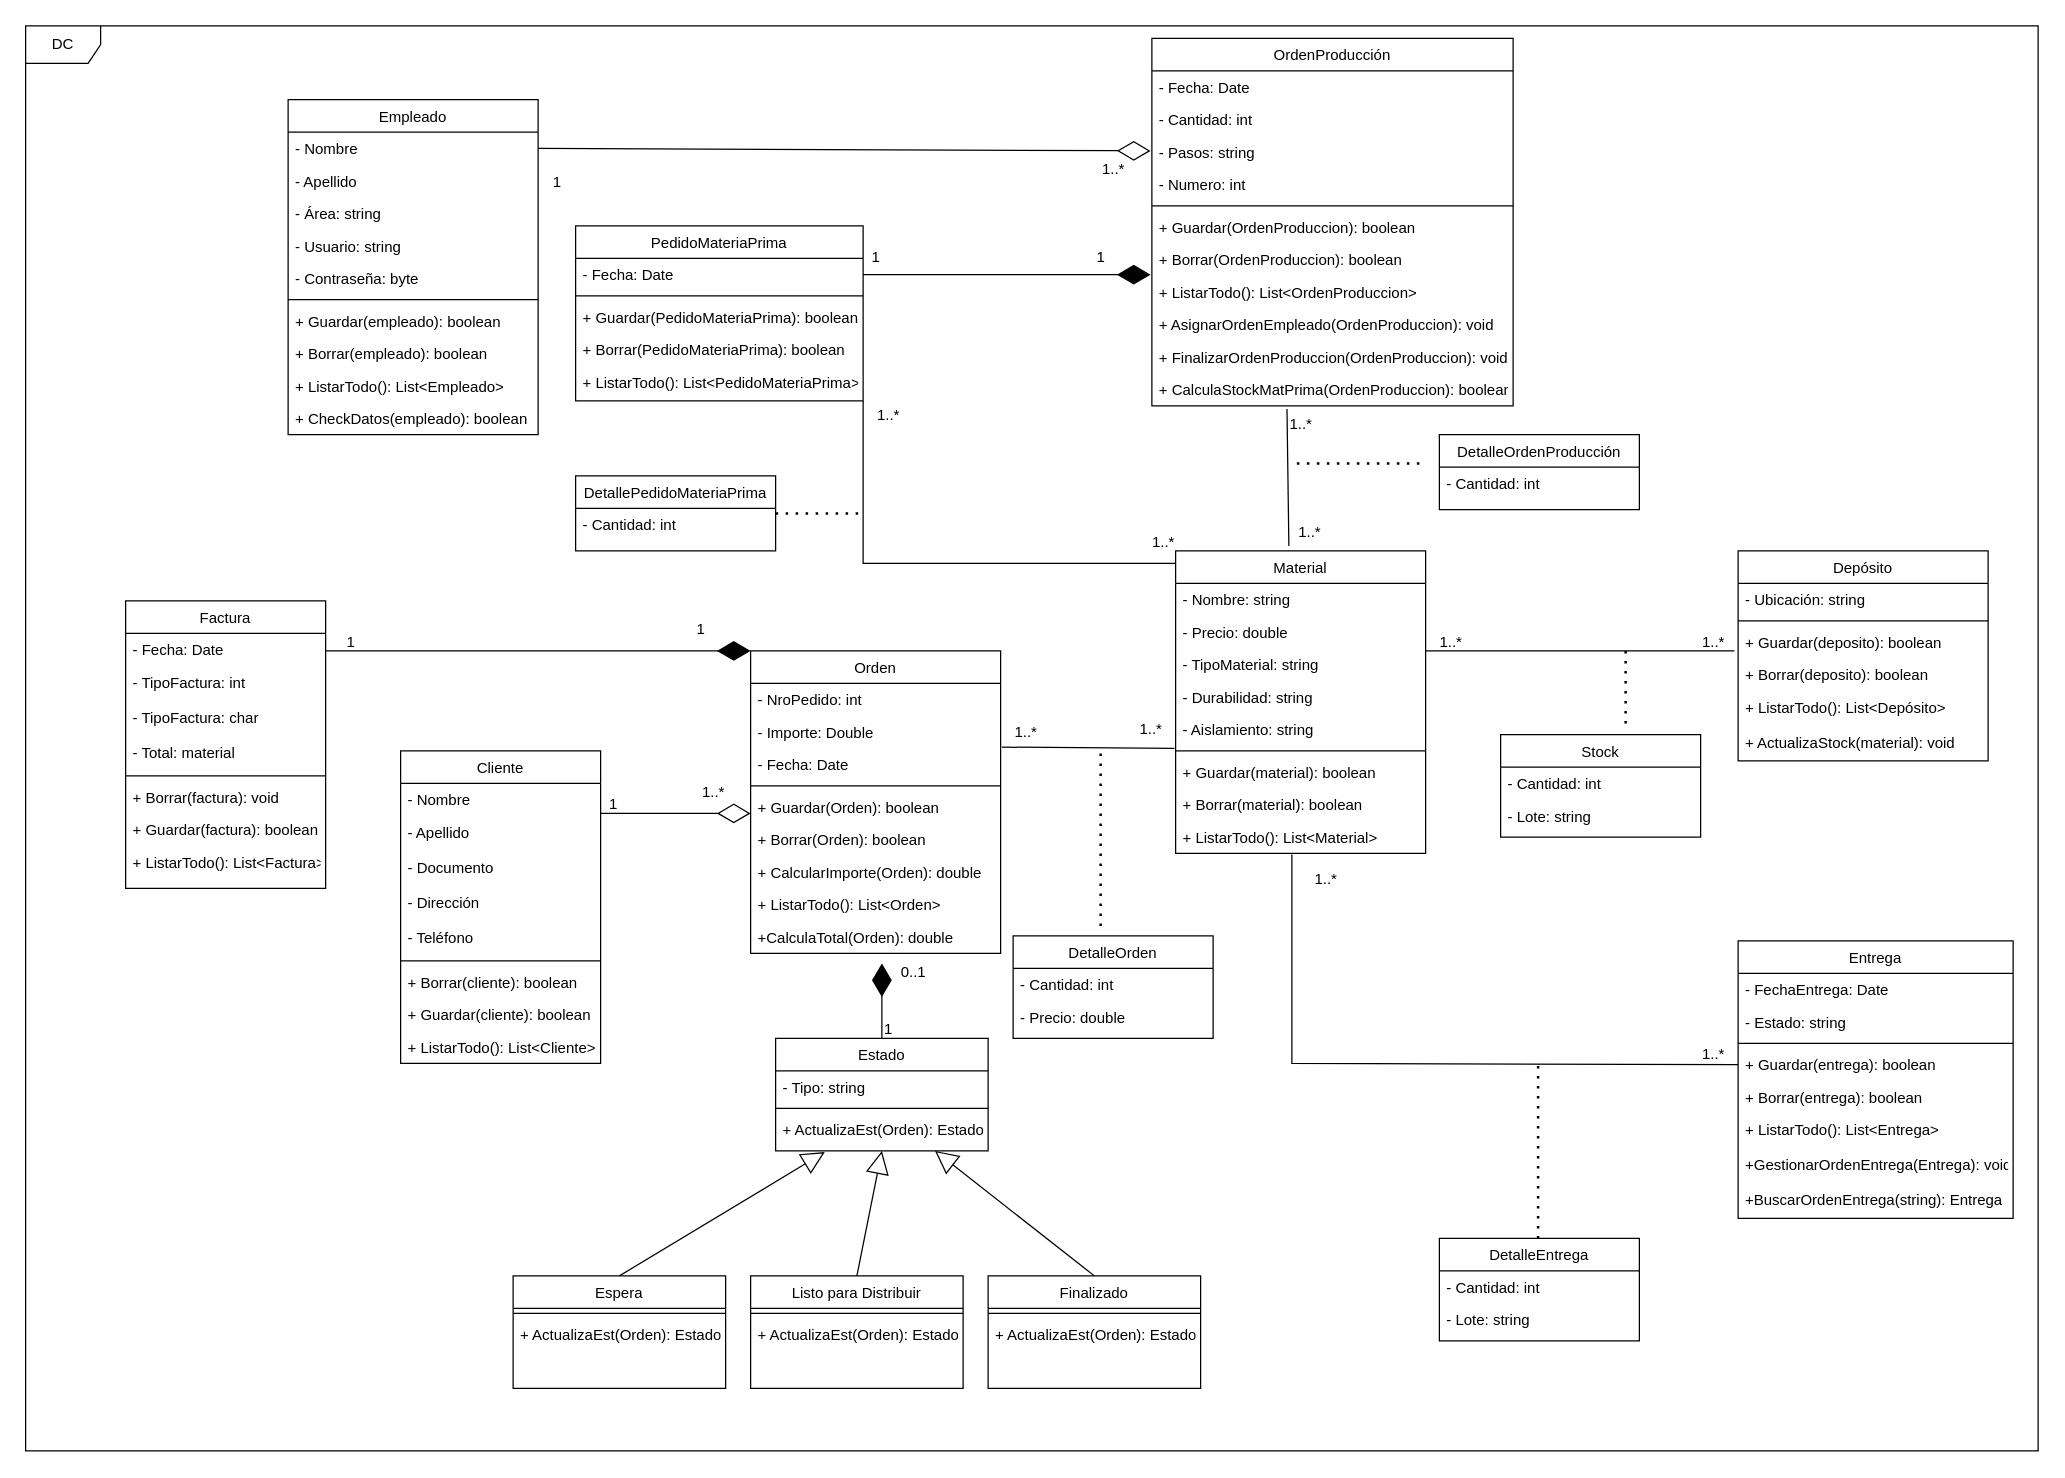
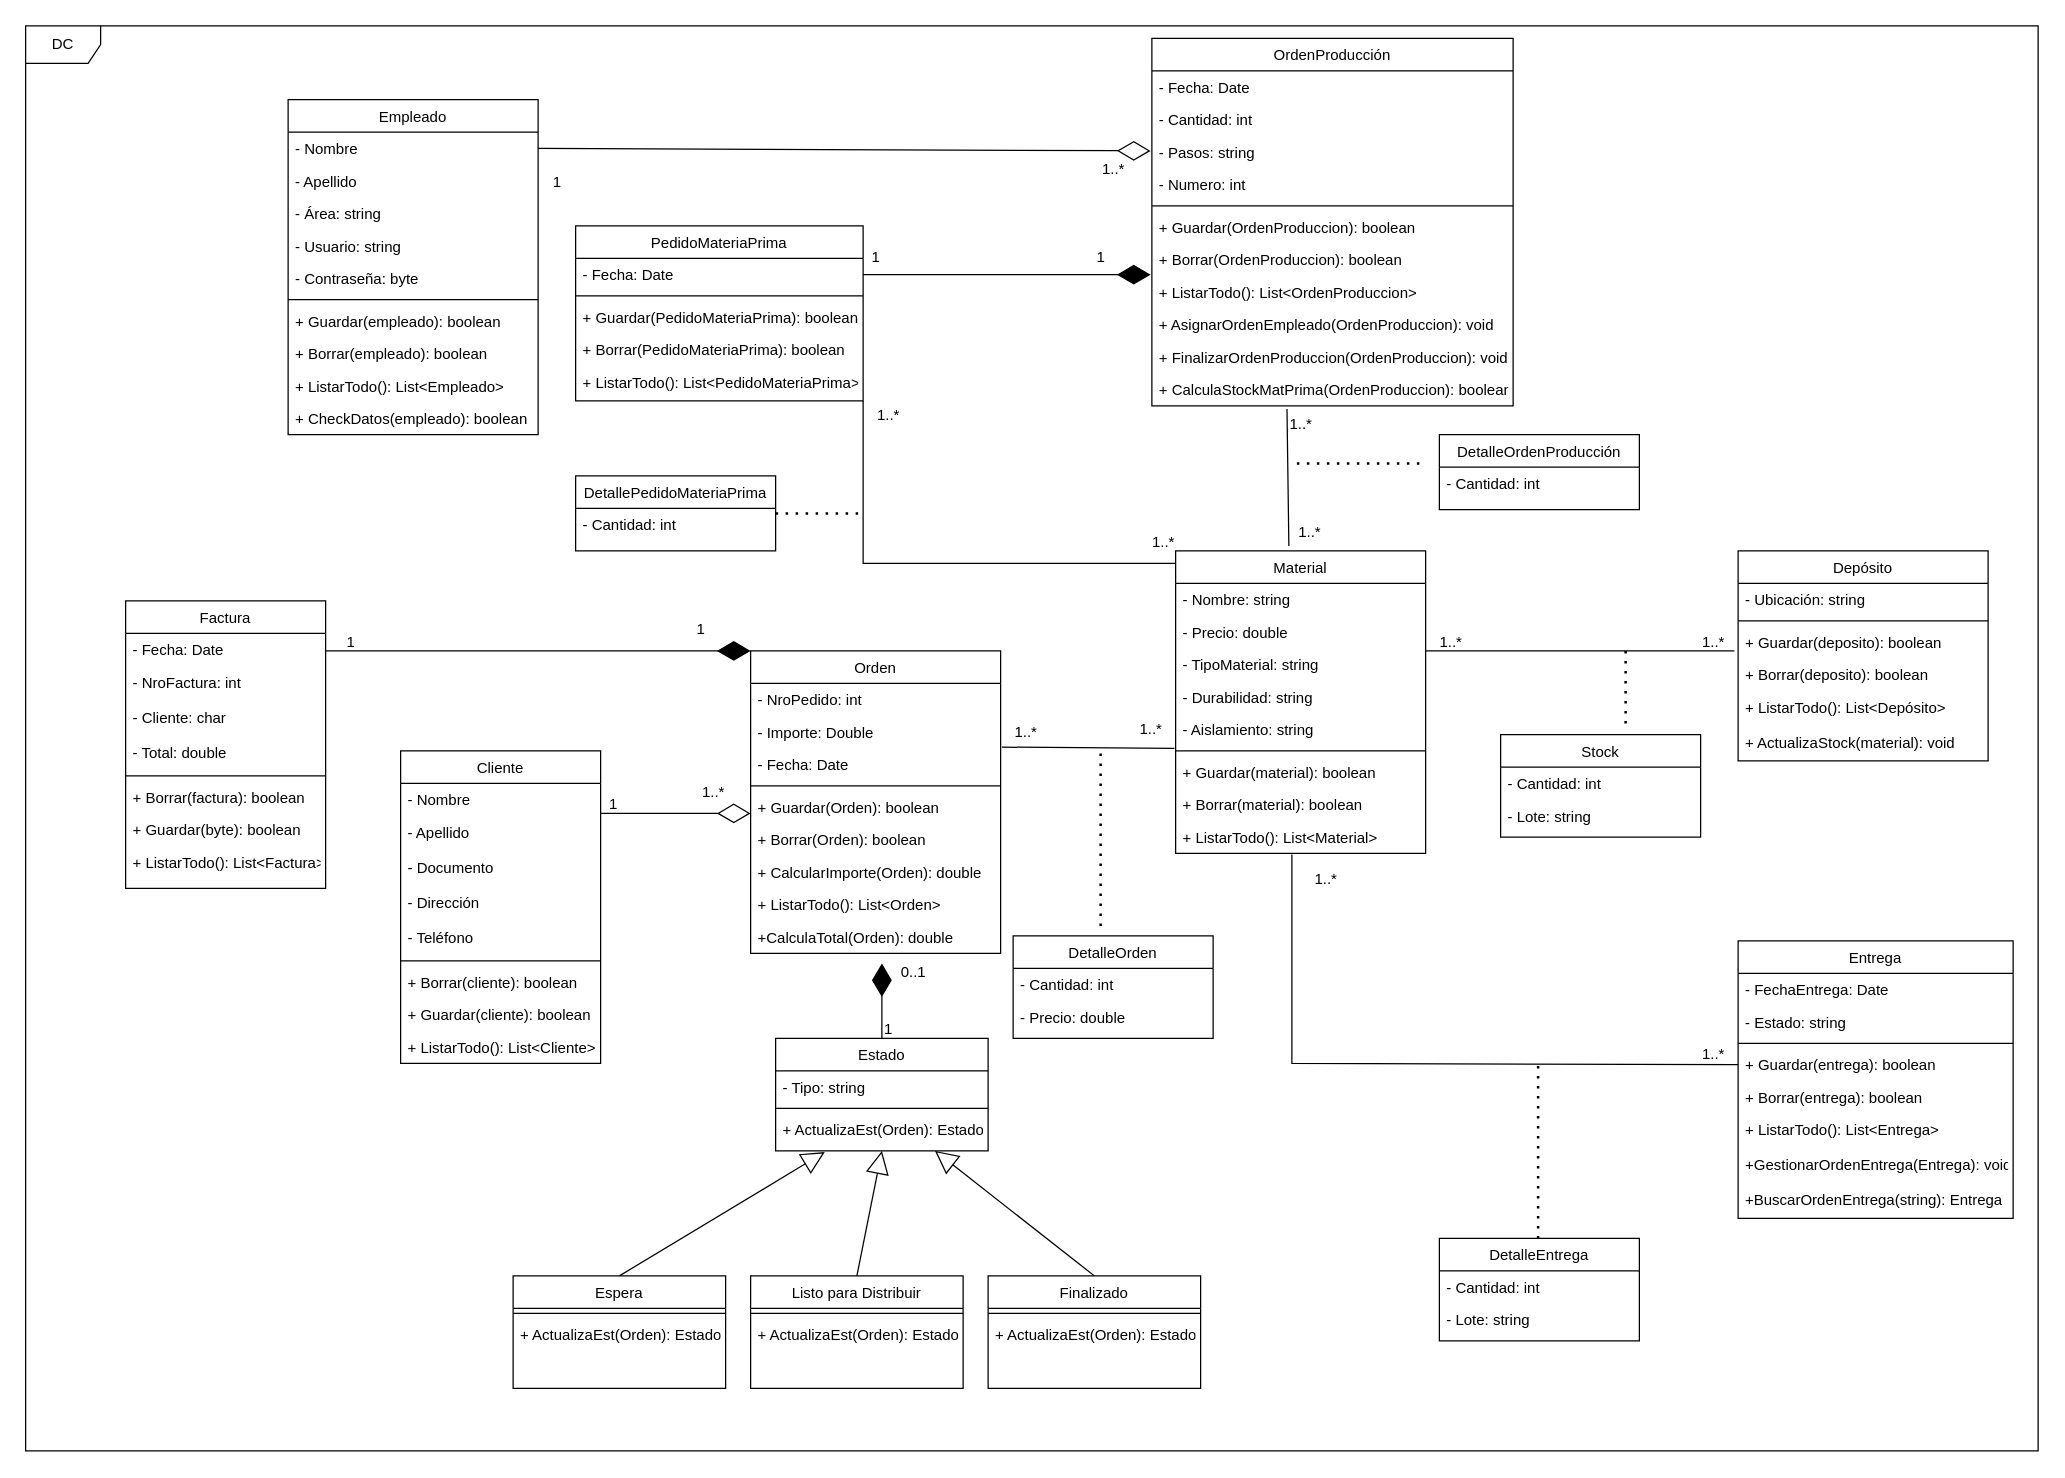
node "- TipoFactura: int": label "- TipoFactura: int" -> "- NroFactura: int"
node "- TipoFactura: char": label "- TipoFactura: char" -> "- Cliente: char"
node "- Total: material": label "- Total: material" -> "- Total: double"
node "+ Borrar(factura): void": label "+ Borrar(factura): void" -> "+ Borrar(factura): boolean"
node "+ Guardar(factura): boolean": label "+ Guardar(factura): boolean" -> "+ Guardar(byte): boolean"
